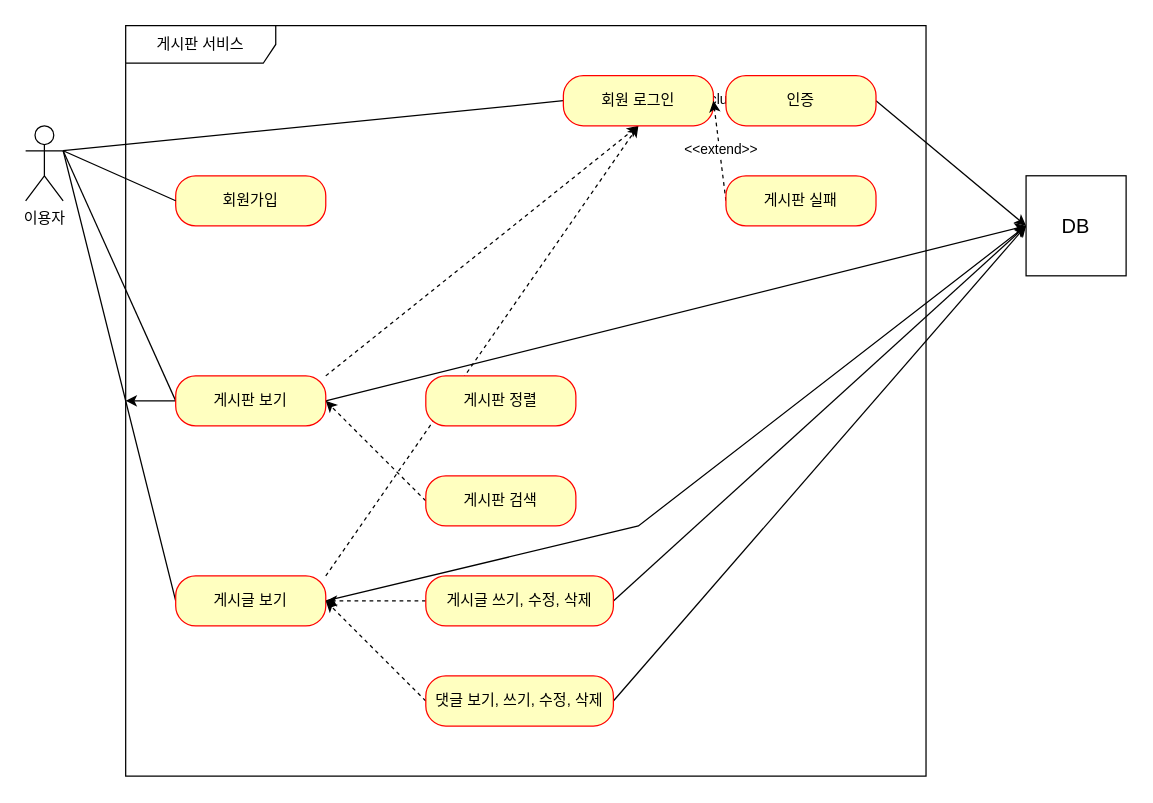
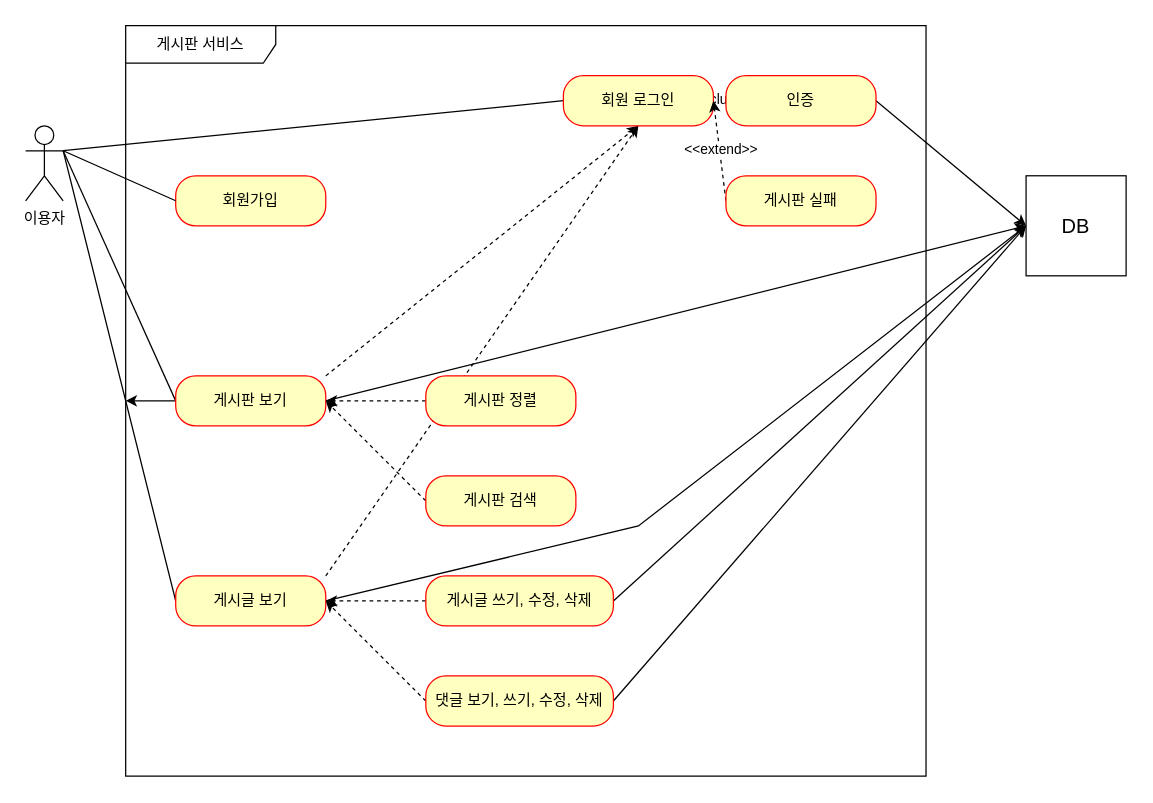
edge "게시판 정렬" -> "게시판 보기": added
